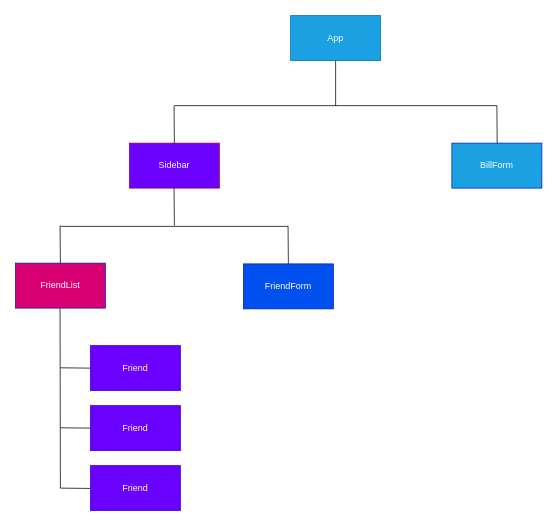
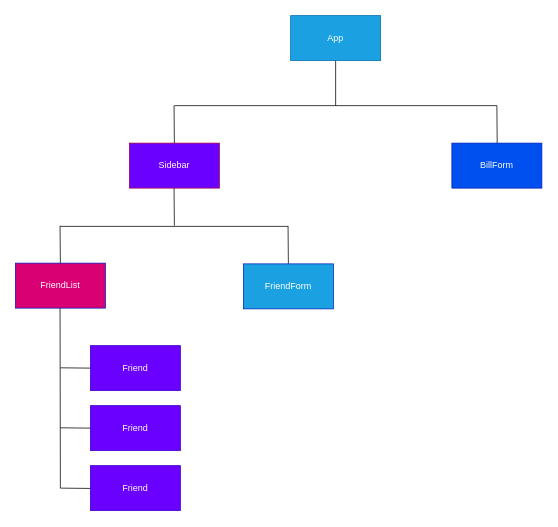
node "BillForm": fillcolor #1ba1e2 -> #0050ef
node "FriendForm": fillcolor #0050ef -> #1ba1e2
